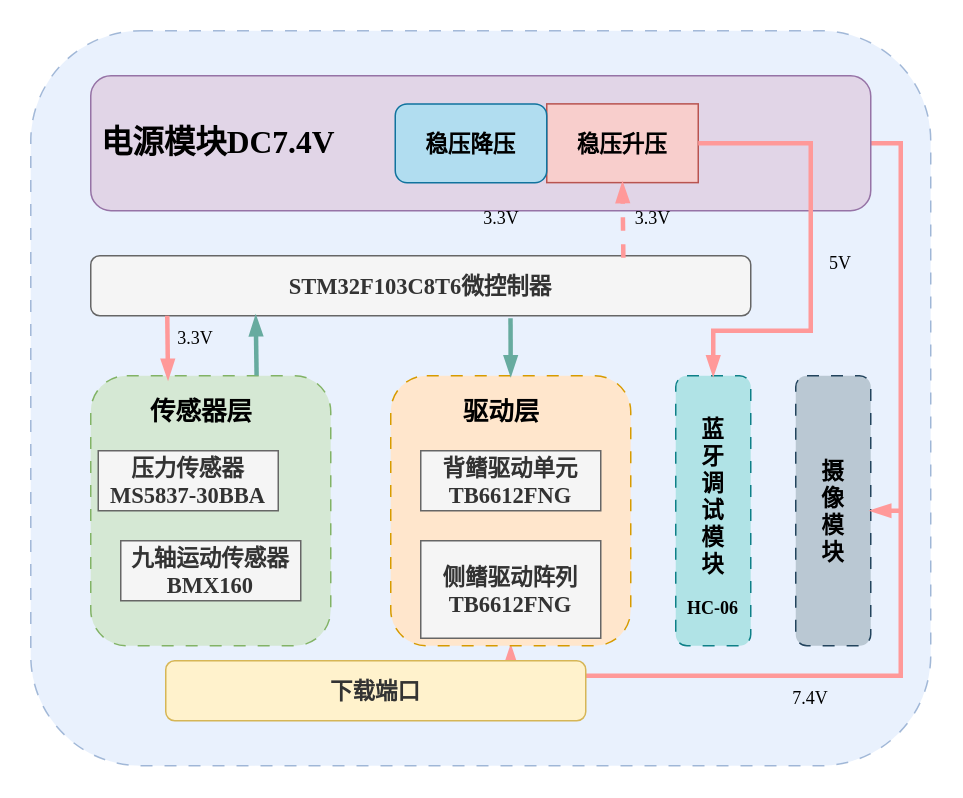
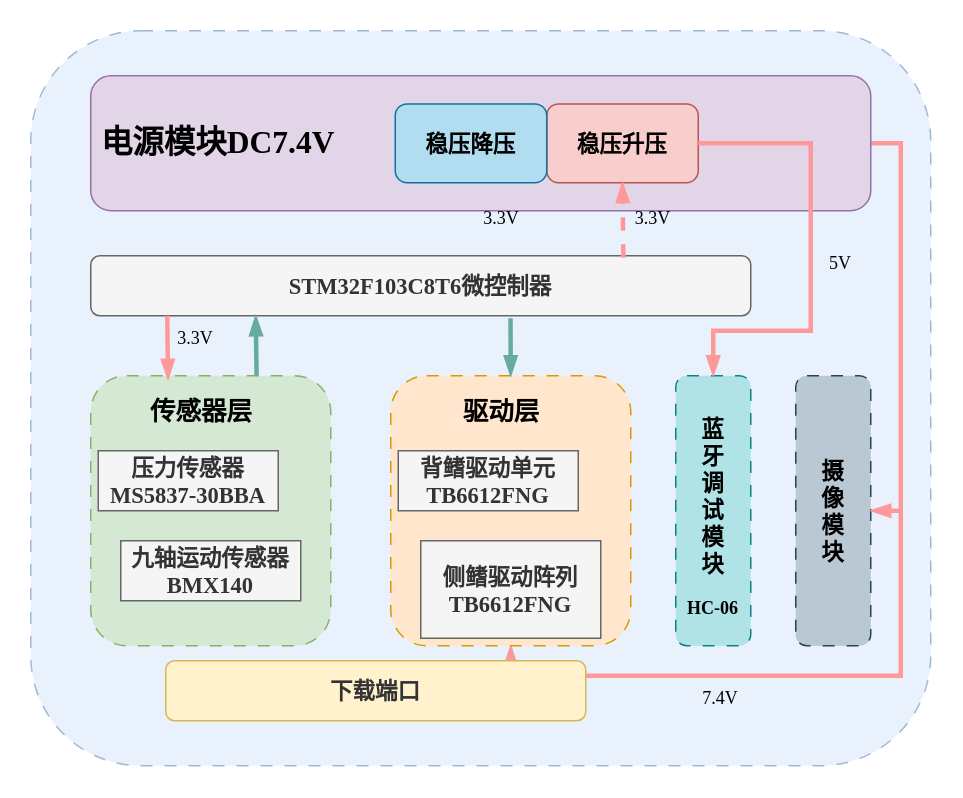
node "稳压升压": shape rectangle -> rounded rectangle
node "背鳍驱动单元 TB6612FNG": moved (511, 481) -> (488, 481)
node "九轴运动传感器 BMX160": label "九轴运动传感器 BMX160" -> "九轴运动传感器 BMX140"
node "7.4V": moved (811, 698) -> (721, 698)
